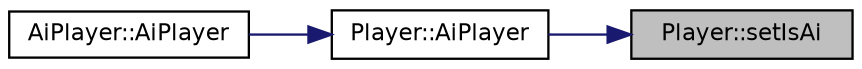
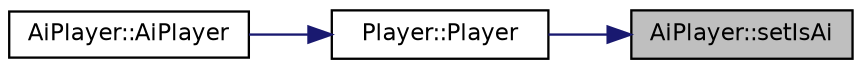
node "Player::AiPlayer": label "Player::AiPlayer" -> "Player::Player"
node "Player::setIsAi": label "Player::setIsAi" -> "AiPlayer::setIsAi"
